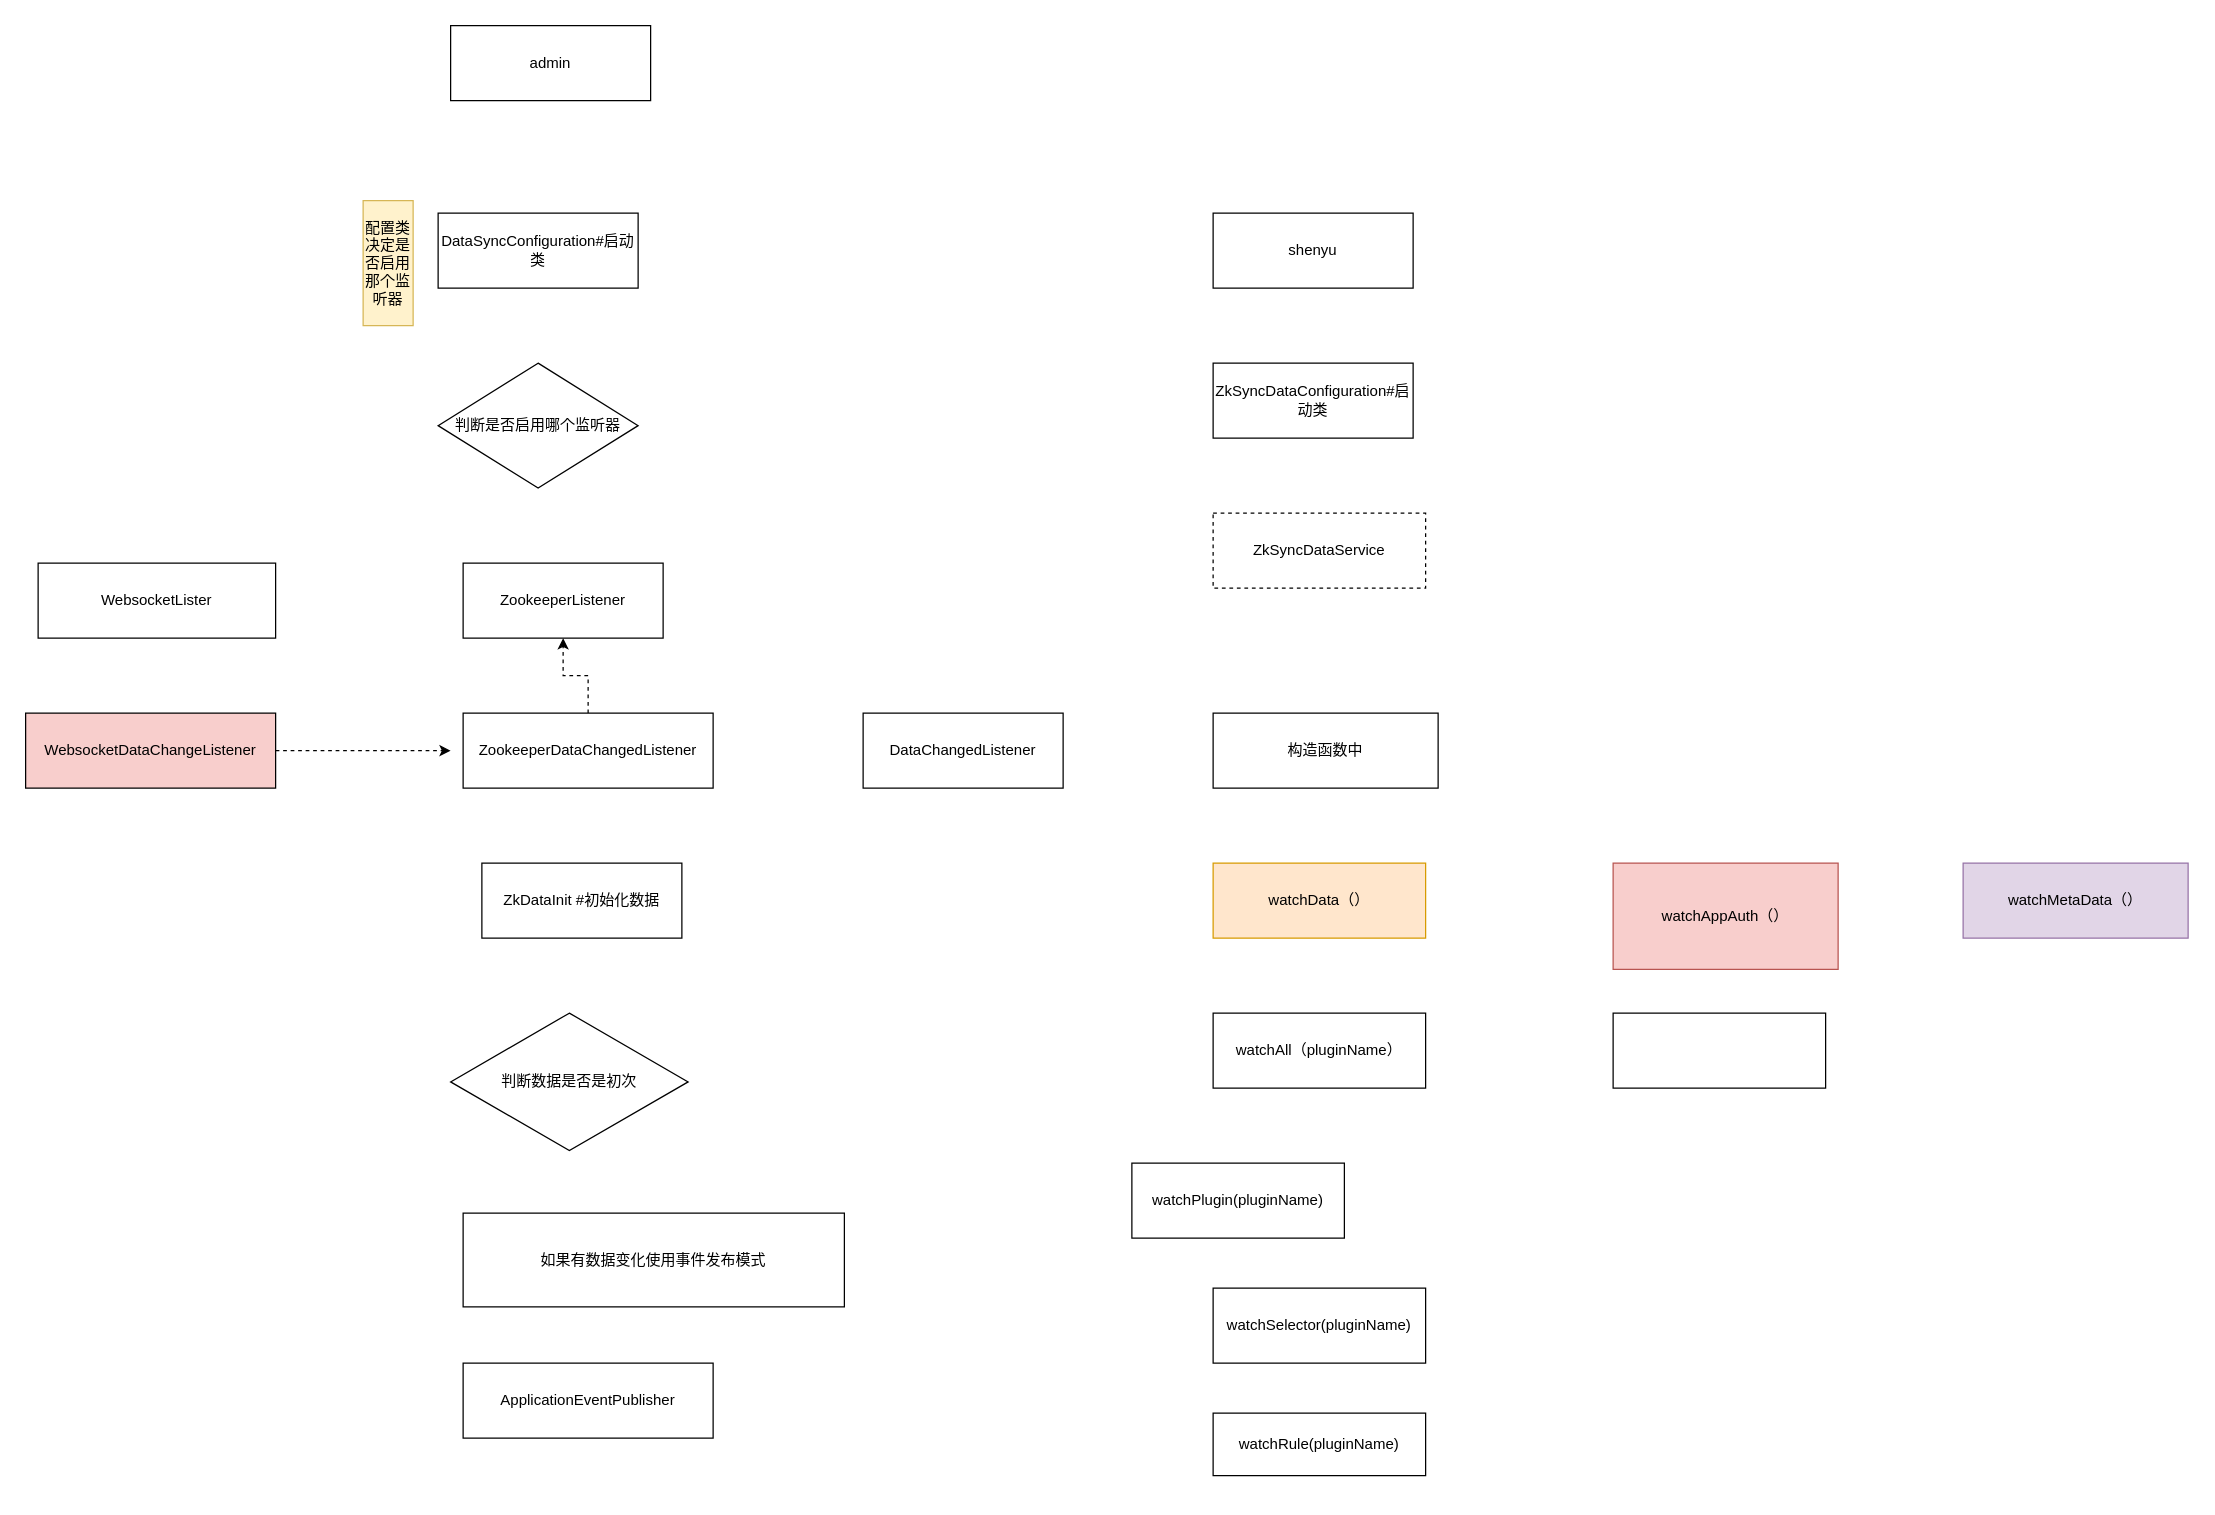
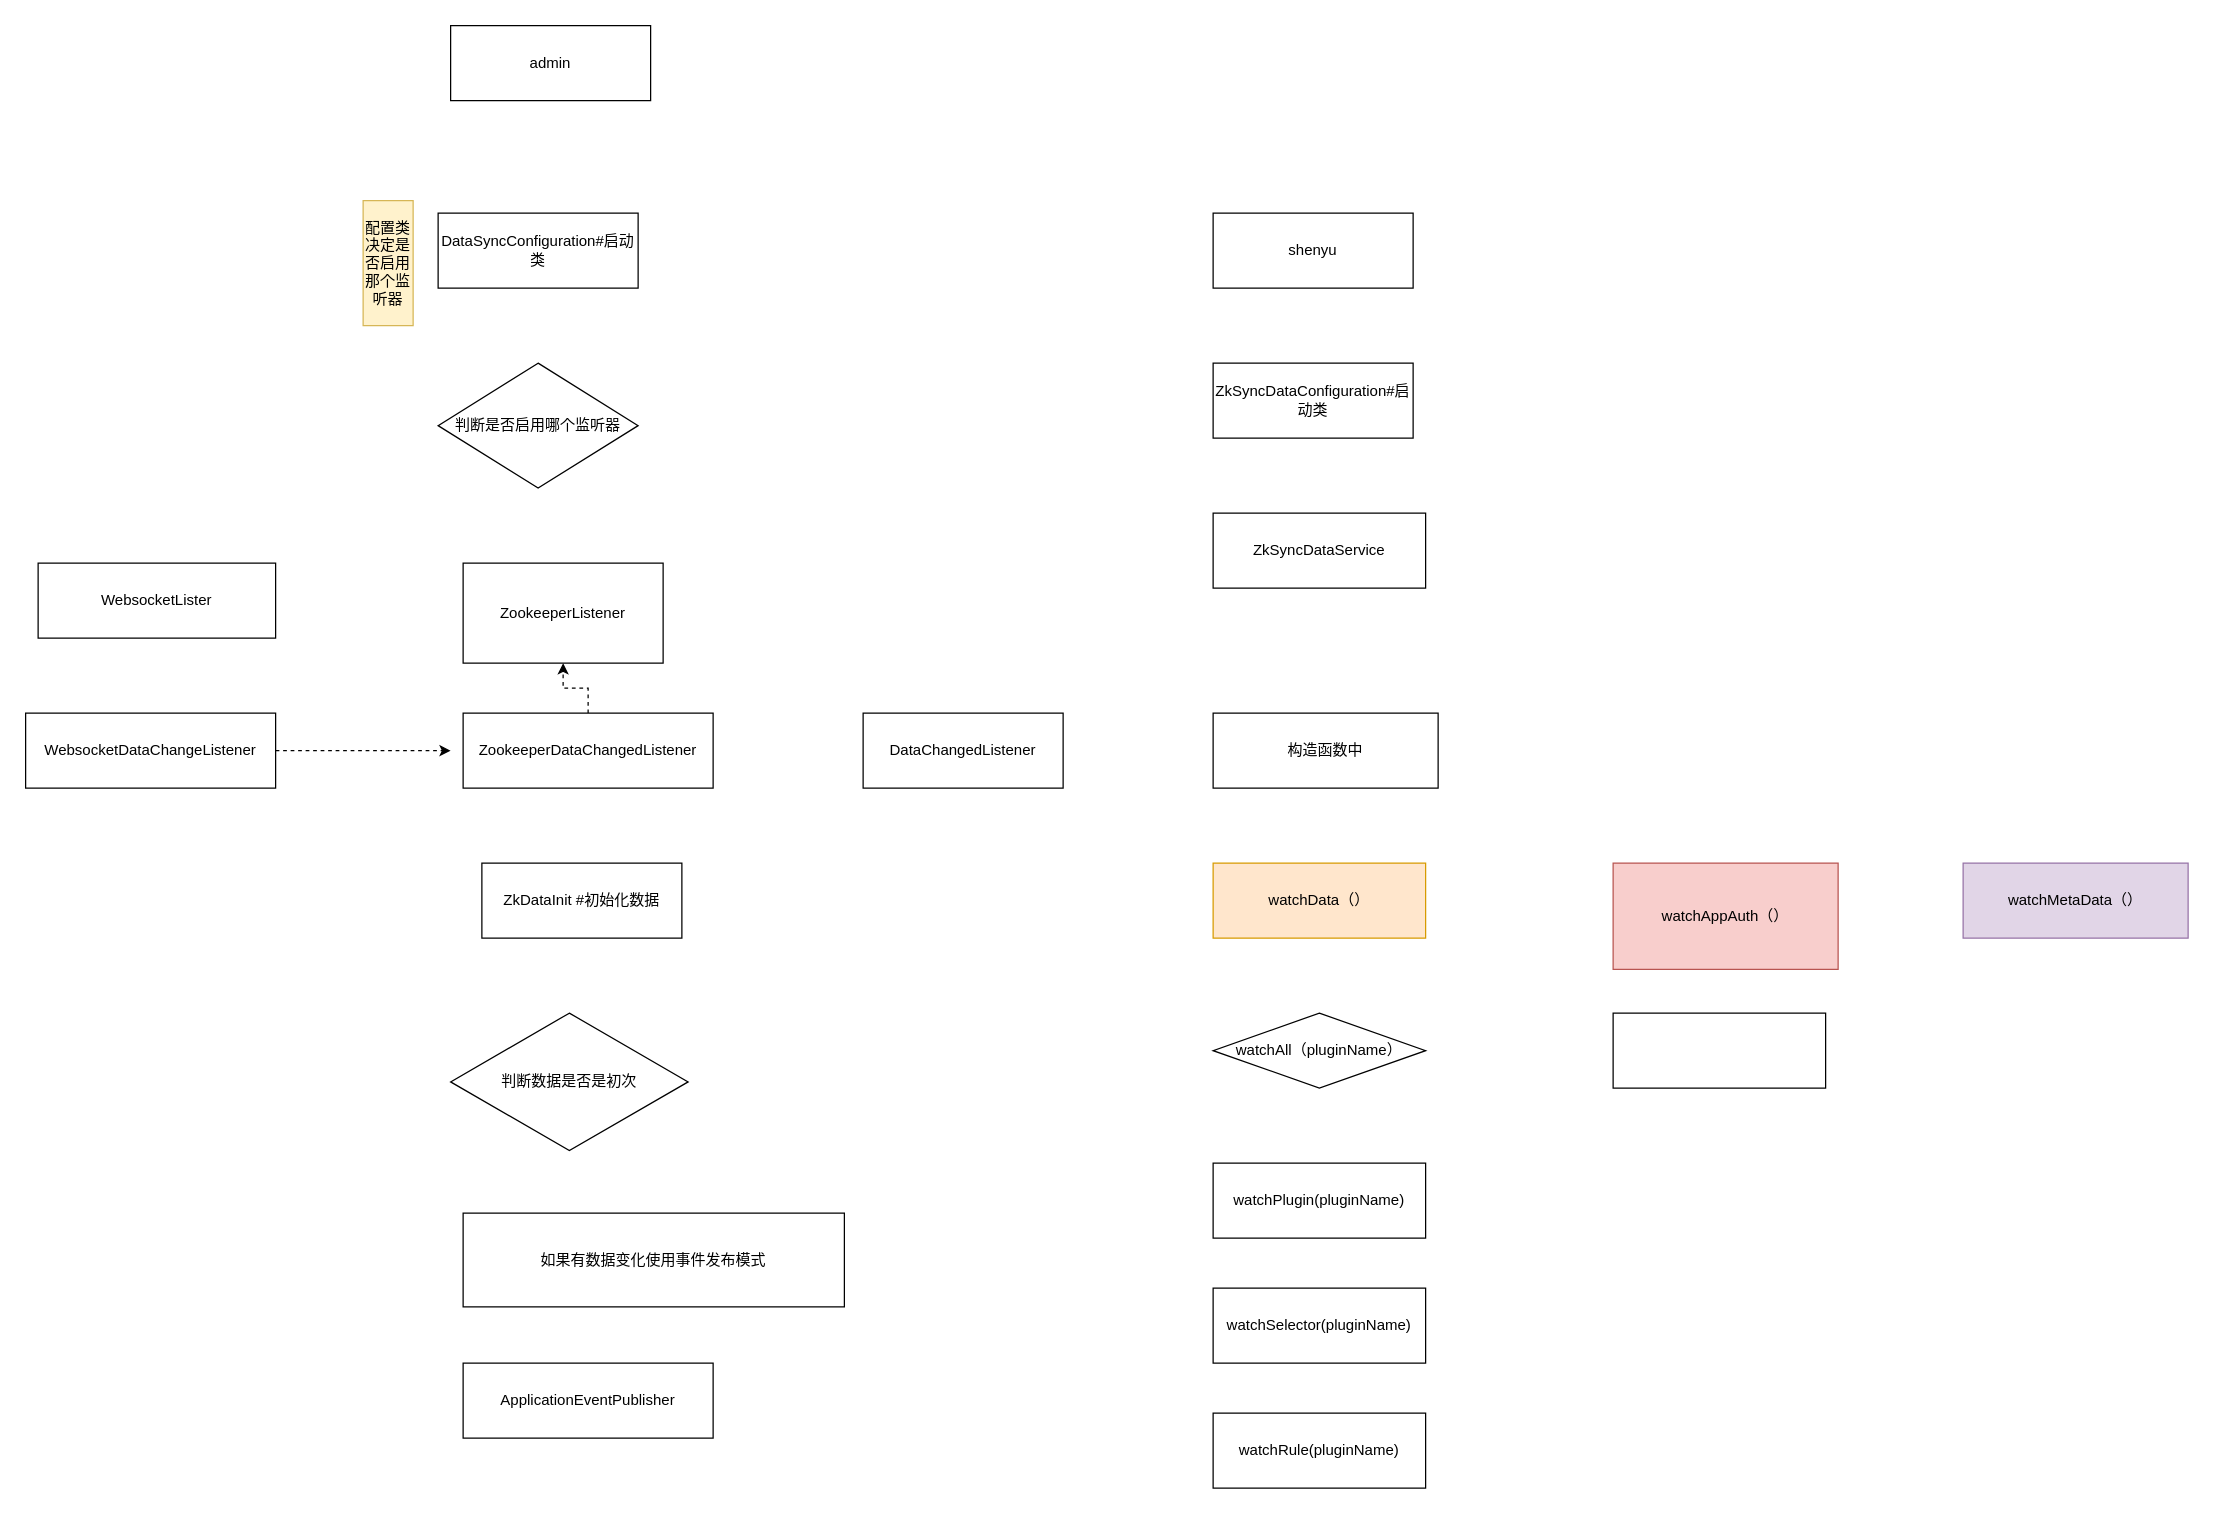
node "ZkSyncDataService": style dashed -> solid
node "ZookeeperListener": size 200x75 -> 200x100
node "WebsocketDataChangeListener": fillcolor #f8cecc -> #ffffff
node "watchAll（pluginName）": shape rectangle -> diamond
node "watchPlugin(pluginName)": moved (1238, 1201) -> (1319, 1201)
node "watchRule(pluginName)": size 213x63 -> 213x75
